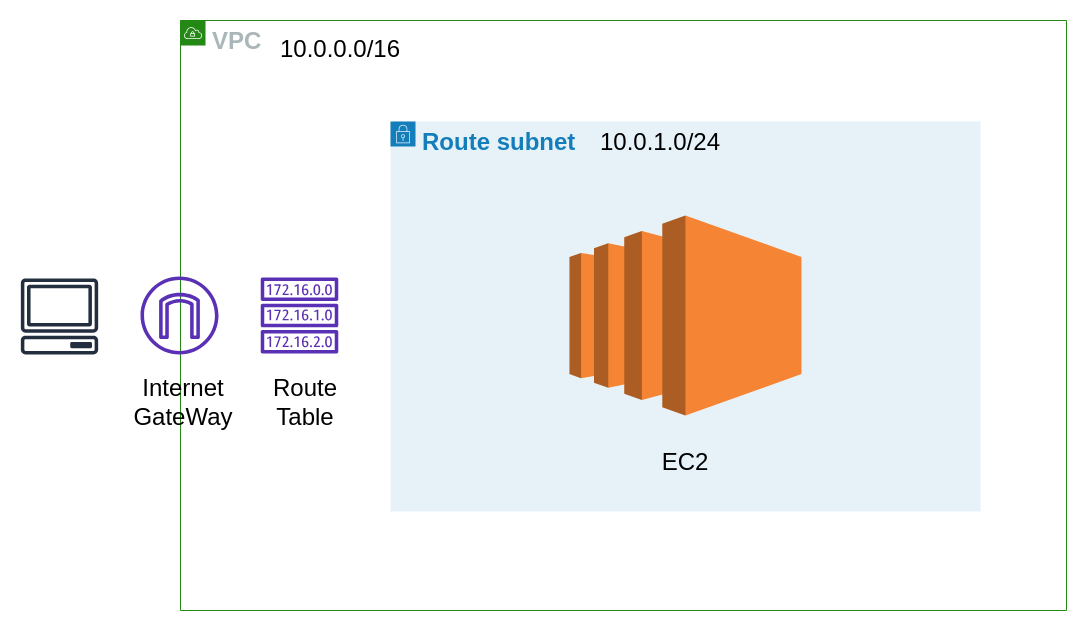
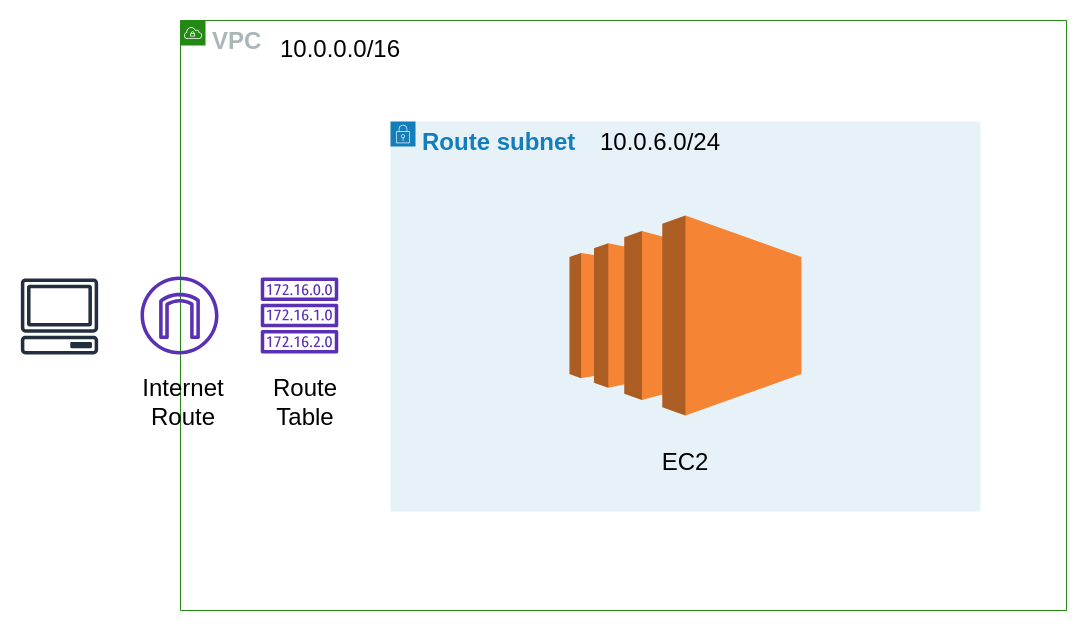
node "10.0.1.0/24": label "10.0.1.0/24" -> "10.0.6.0/24"
node "Internet GateWay": label "Internet GateWay" -> "Internet Route"
